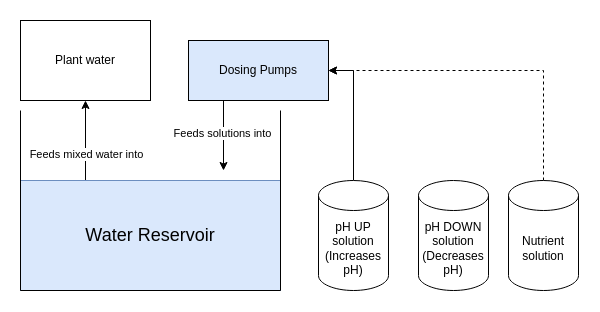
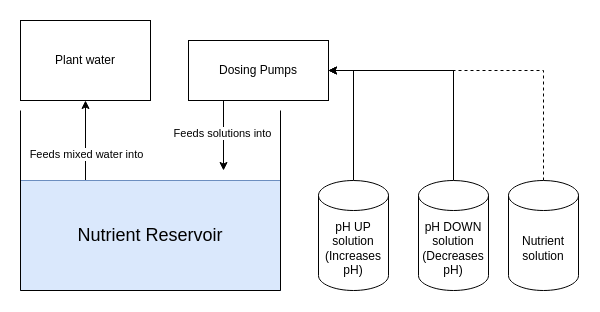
node "Dosing Pumps": fillcolor #dae8fc -> #ffffff
edge "pH UP solution (Increases pH)" -> "Dosing Pumps": arrowhead classic -> open
edge "pH DOWN solution (Decreases pH)" -> "Dosing Pumps": added
node "Water Reservoir": label "Water Reservoir" -> "Nutrient Reservoir"
